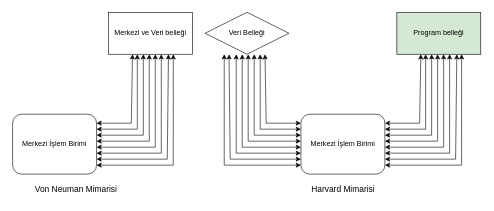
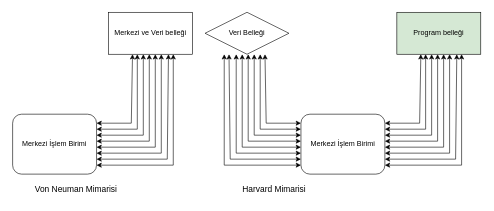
node "Harvard Mimarisi": moved (343, 189) -> (274, 189)
